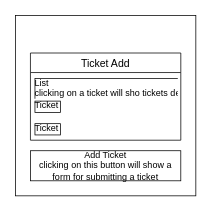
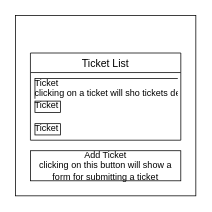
node "Ticket Add": label "Ticket Add" -> "Ticket List"
node "List clicking on a ticket will sho tickets detal": label "List clicking on a ticket will sho tickets detal" -> "Ticket clicking on a ticket will sho tickets detal"
